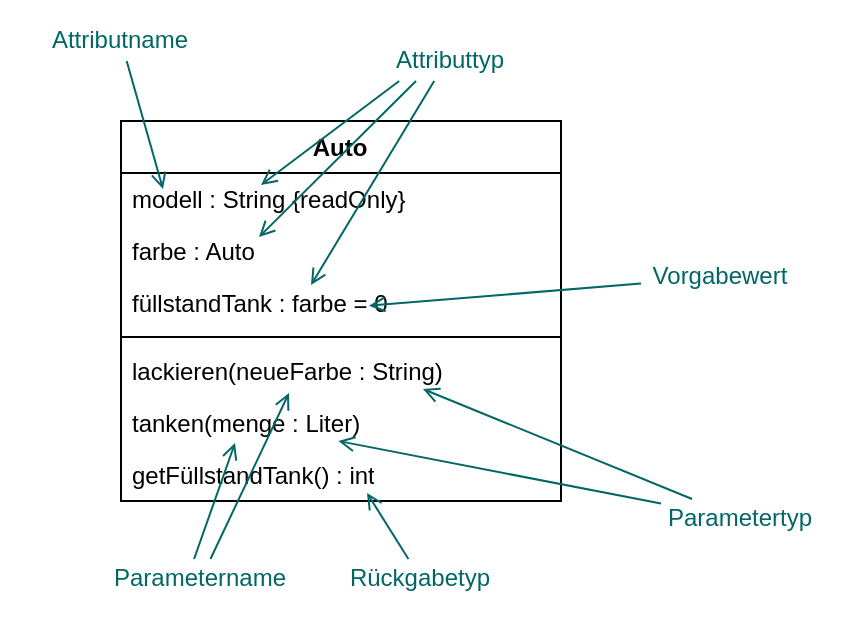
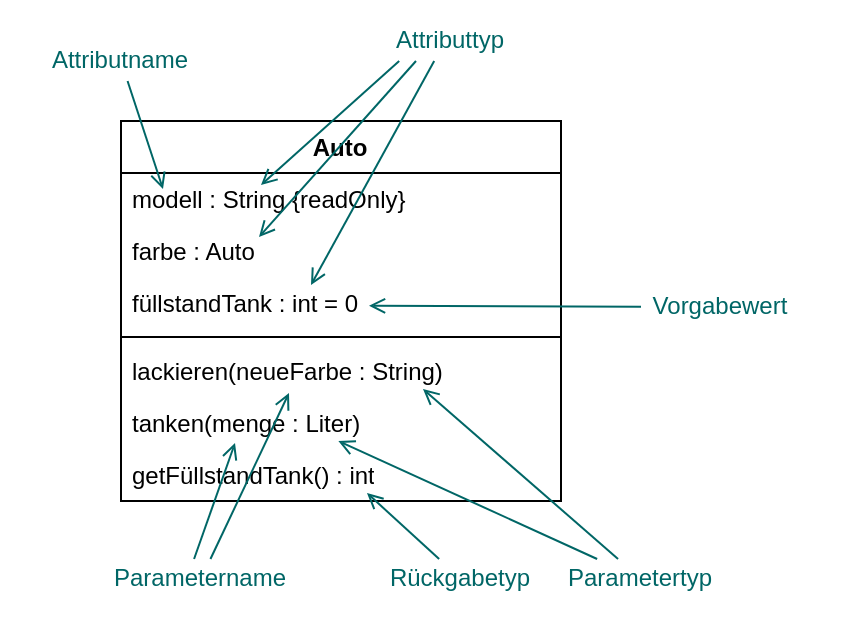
node "Attributname": moved (121, 41) -> (121, 61)
node "Attributtyp": moved (451, 61) -> (451, 41)
node "Vorgabewert": moved (721, 277) -> (721, 307)
node "füllstandTank : farbe = 0": label "füllstandTank : farbe = 0" -> "füllstandTank : int = 0"
node "Parametertyp": moved (741, 519) -> (641, 579)
node "Rückgabetyp": moved (421, 579) -> (461, 579)
